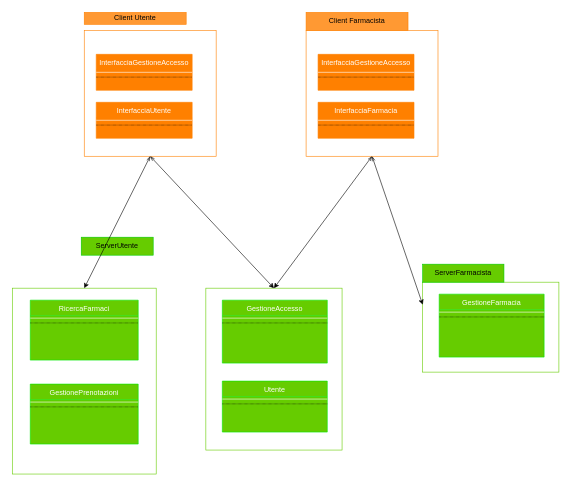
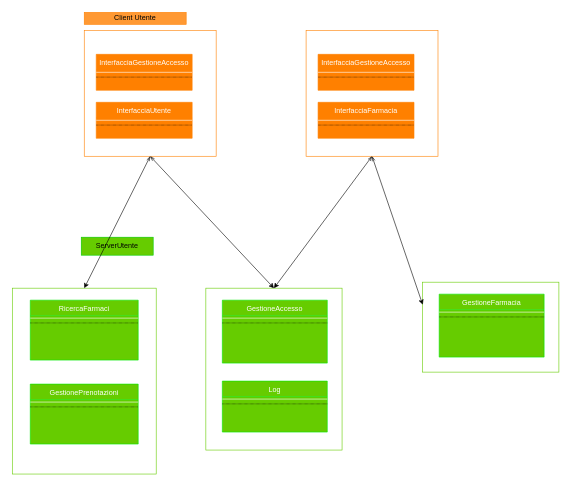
node "Client Farmacista": removed
node "ServerFarmacista": removed
node "Utente": label "Utente" -> "Log"
